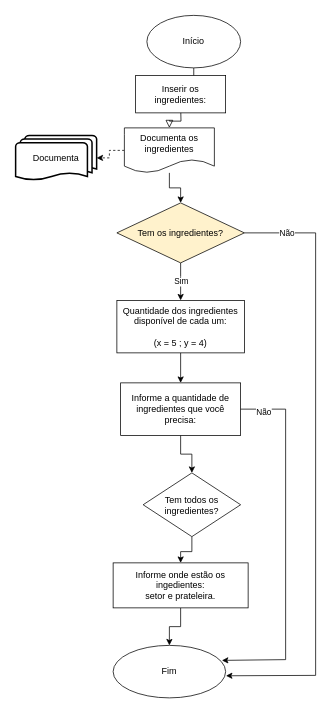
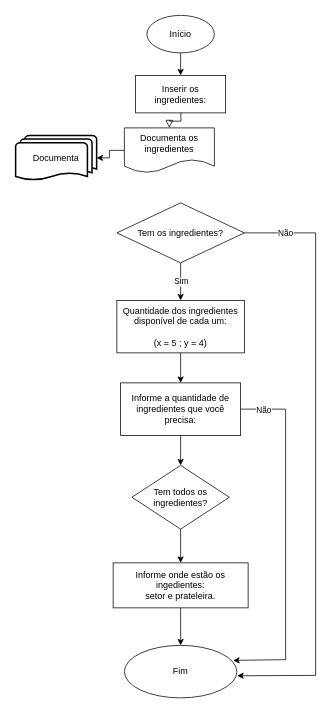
node "Início": size 94x53 -> 68x38
edge "Documenta os ingredientes" -> "Documenta": style dashed -> solid
edge "Documenta os ingredientes" -> "Tem os ingredientes?": removed
node "Tem os ingredientes?": fillcolor #fff2cc -> #ffffff
node "Tem todos os ingredientes?": moved (192, 505) -> (180, 497)
node "Fim": moved (169, 672) -> (180, 672)
